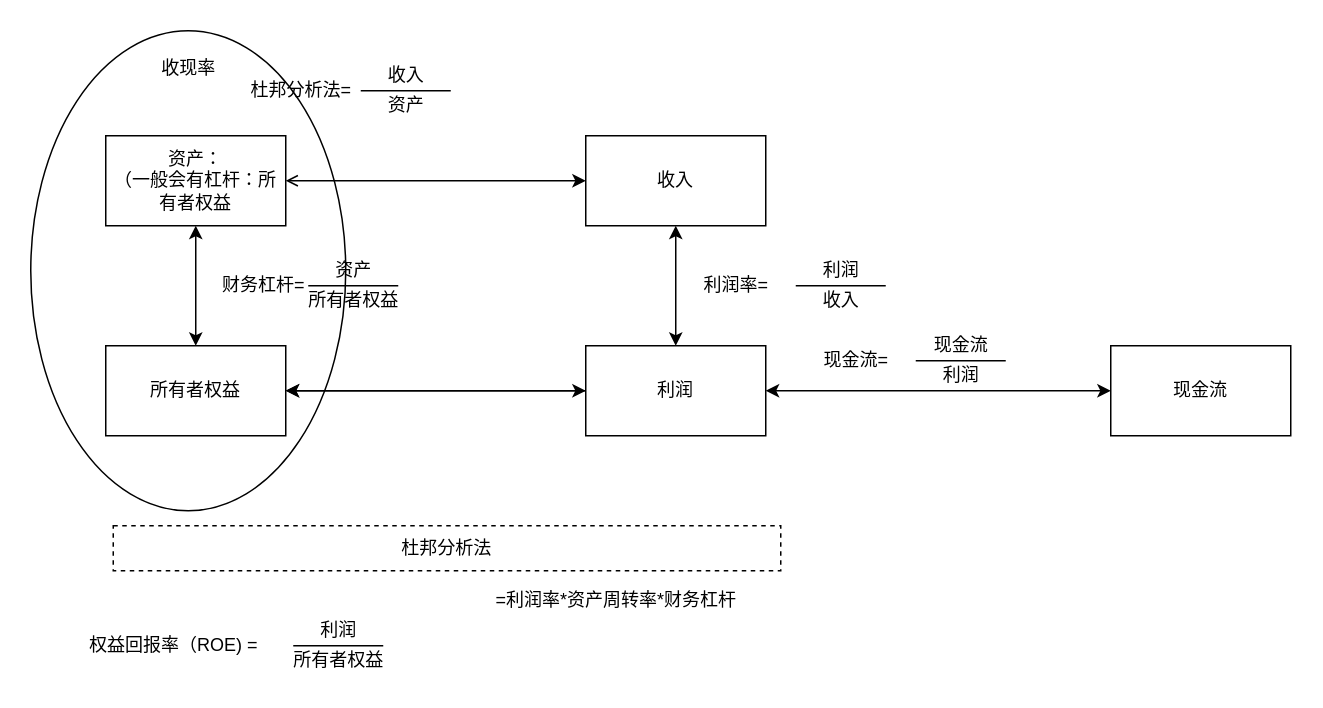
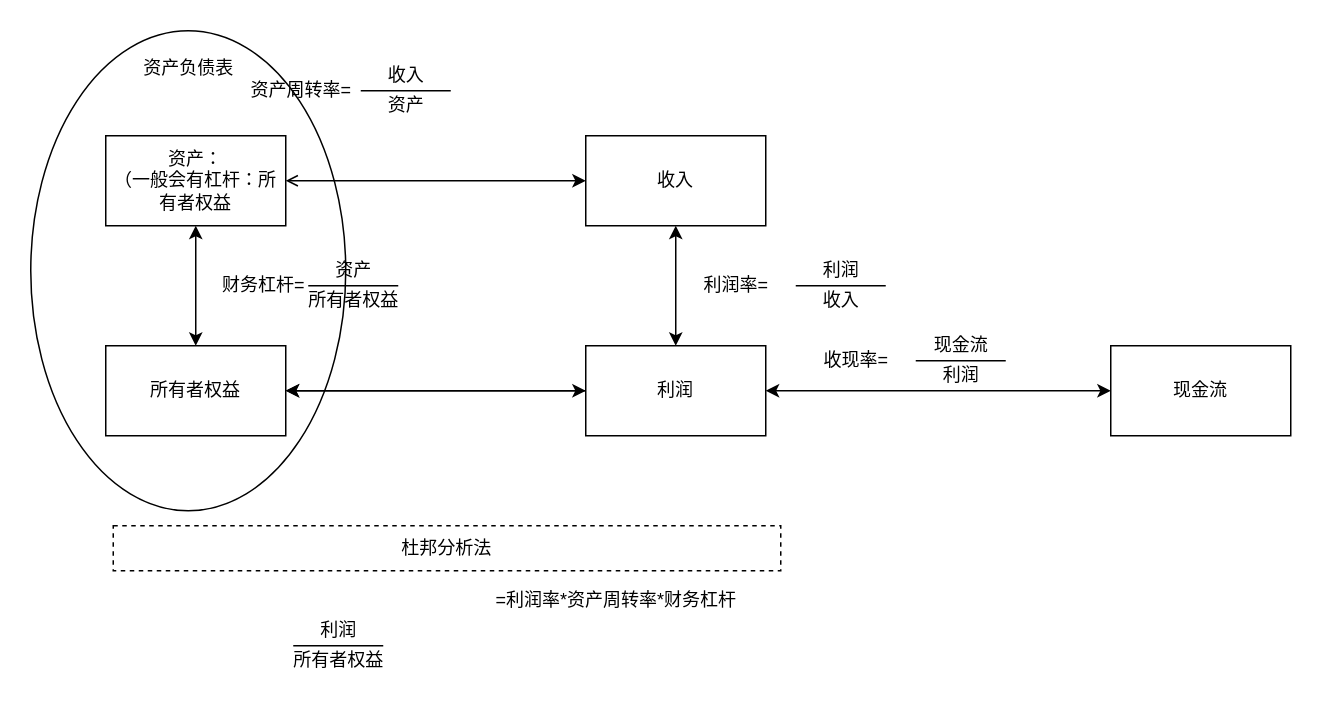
node "收现率": label "收现率" -> "资产负债表"
node "杜邦分析法=": label "杜邦分析法=" -> "资产周转率="
node "现金流=": label "现金流=" -> "收现率="
node "权益回报率（ROE) =": removed
